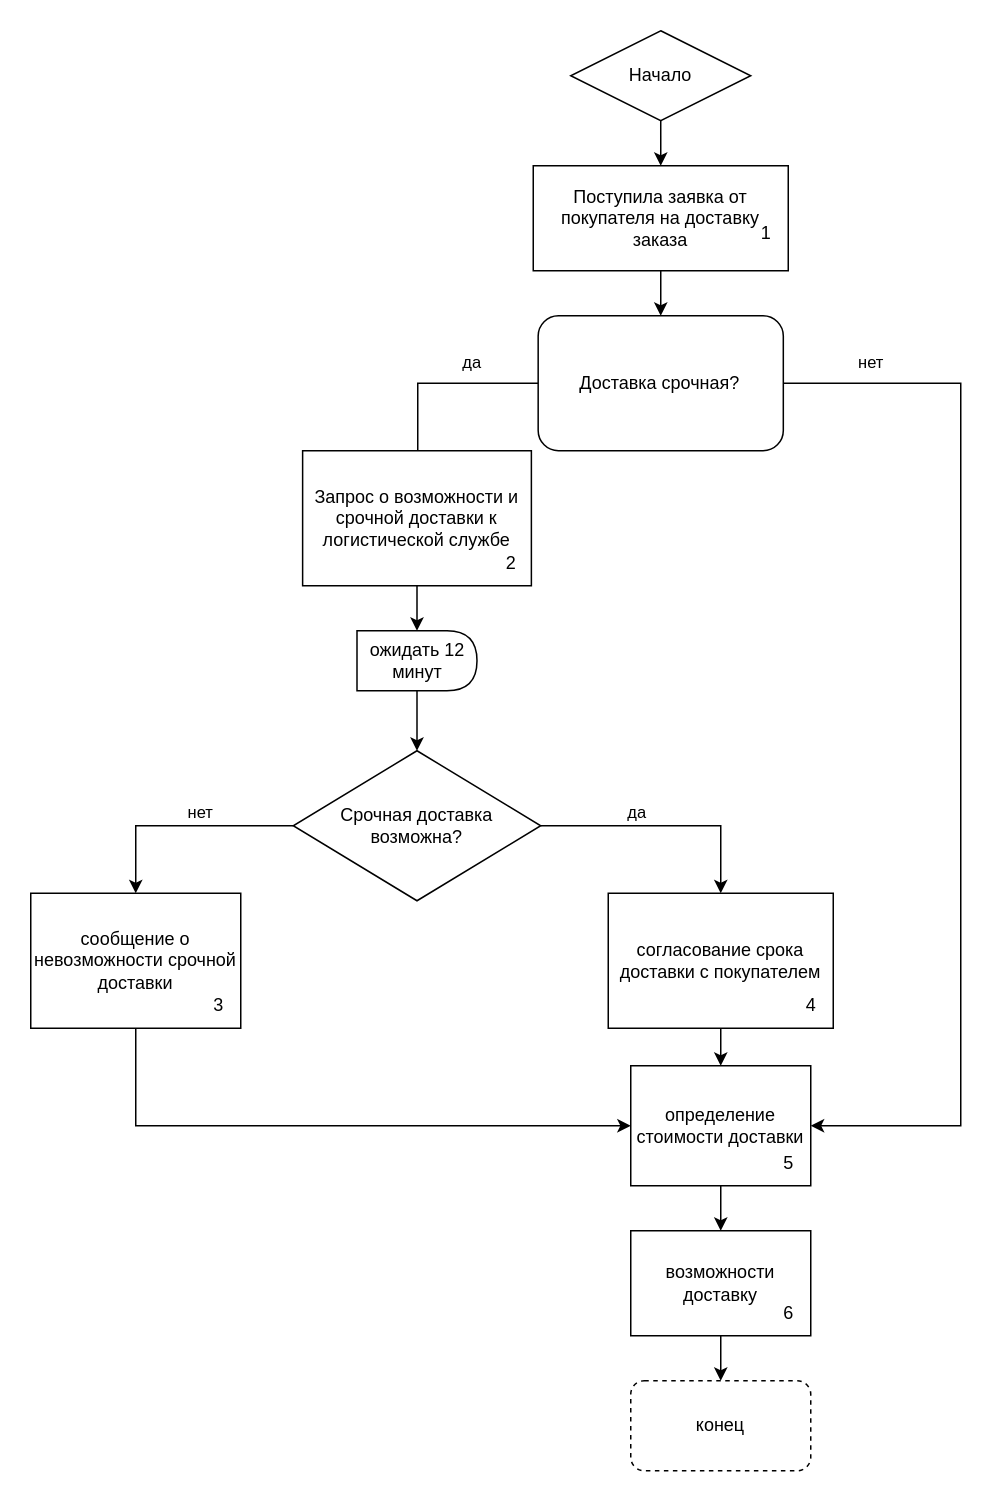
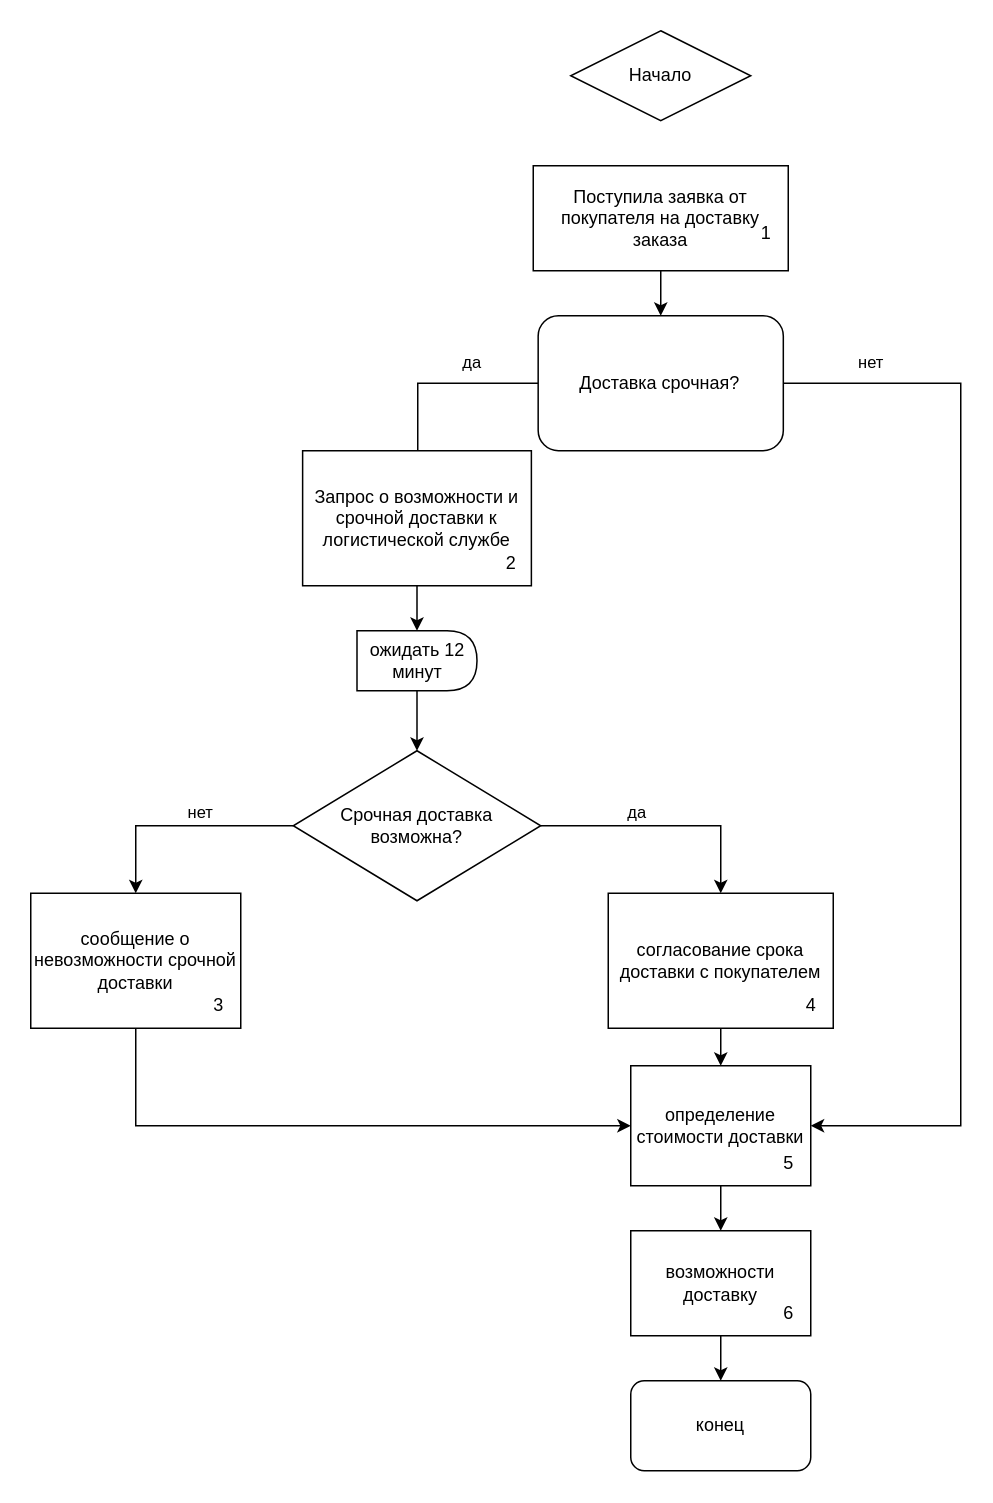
edge "Начало" -> "Поступила заявка от покупателя на доставку заказа": removed
node "конец": style dashed -> solid
